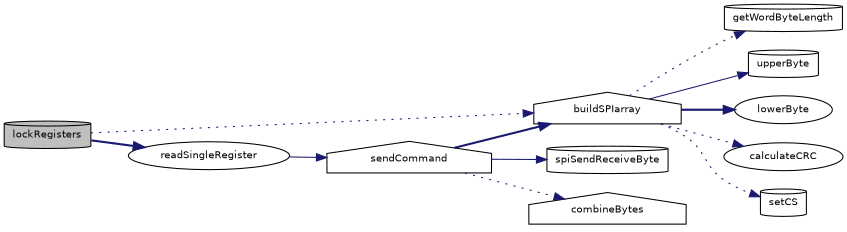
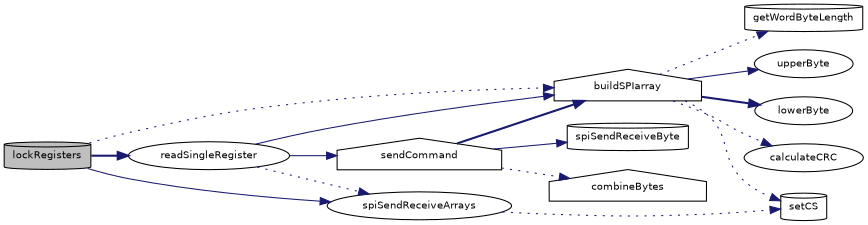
node "upperByte": shape cylinder -> ellipse
edge "readSingleRegister" -> "buildSPIarray": added
node "spiSendReceiveArrays": added
